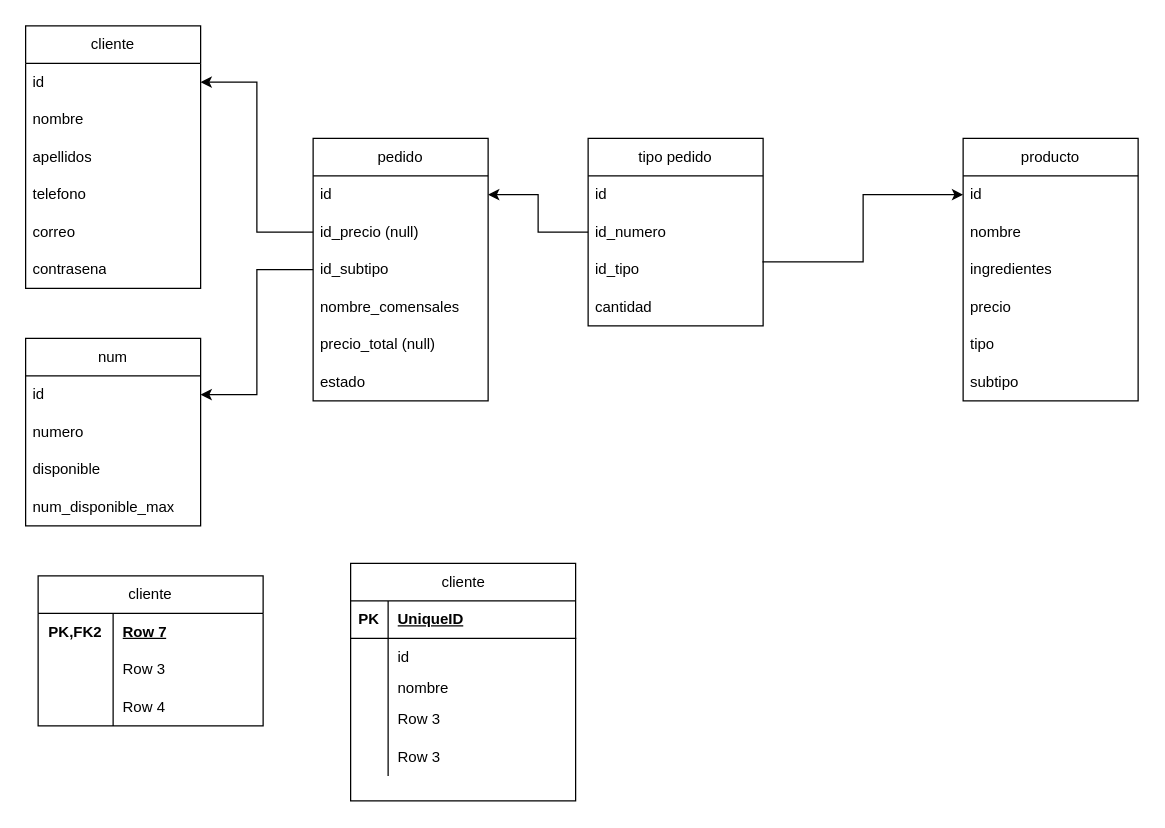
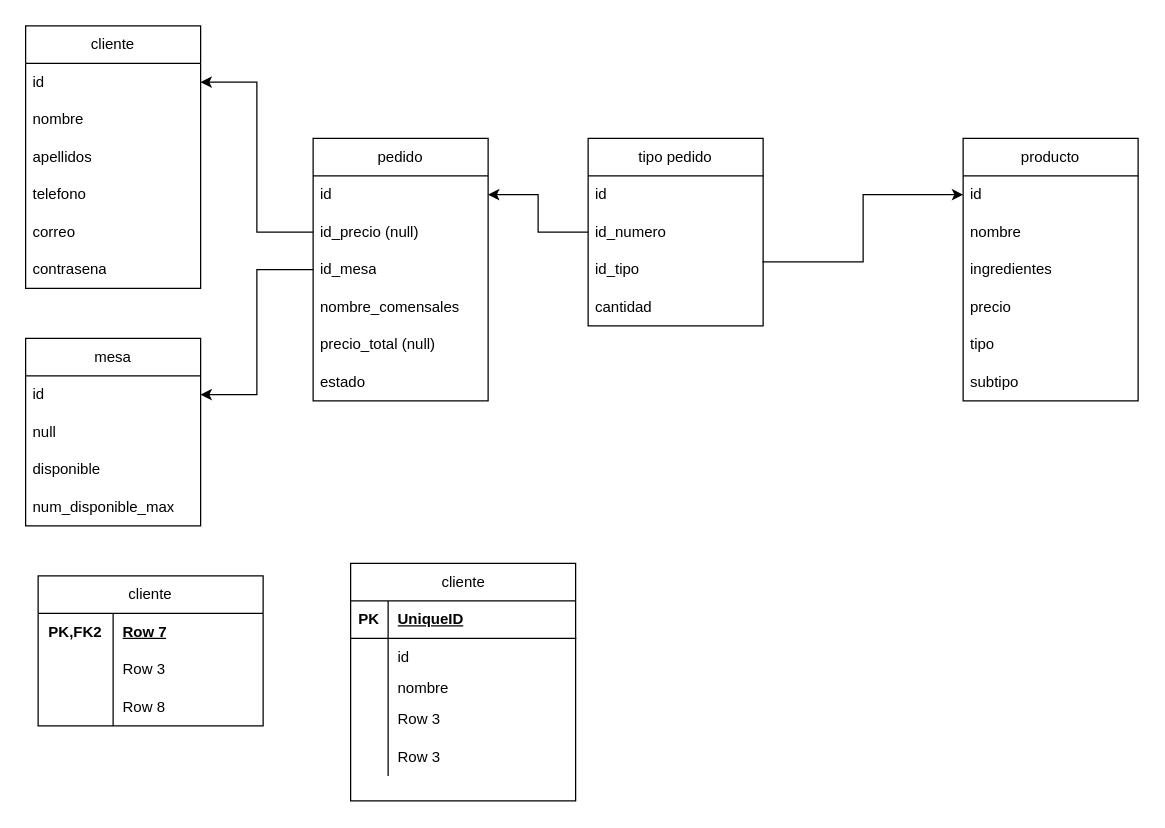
node "id_subtipo": label "id_subtipo" -> "id_mesa"
node "num": label "num" -> "mesa"
node "numero": label "numero" -> "null"
node "Row 4": label "Row 4" -> "Row 8"
